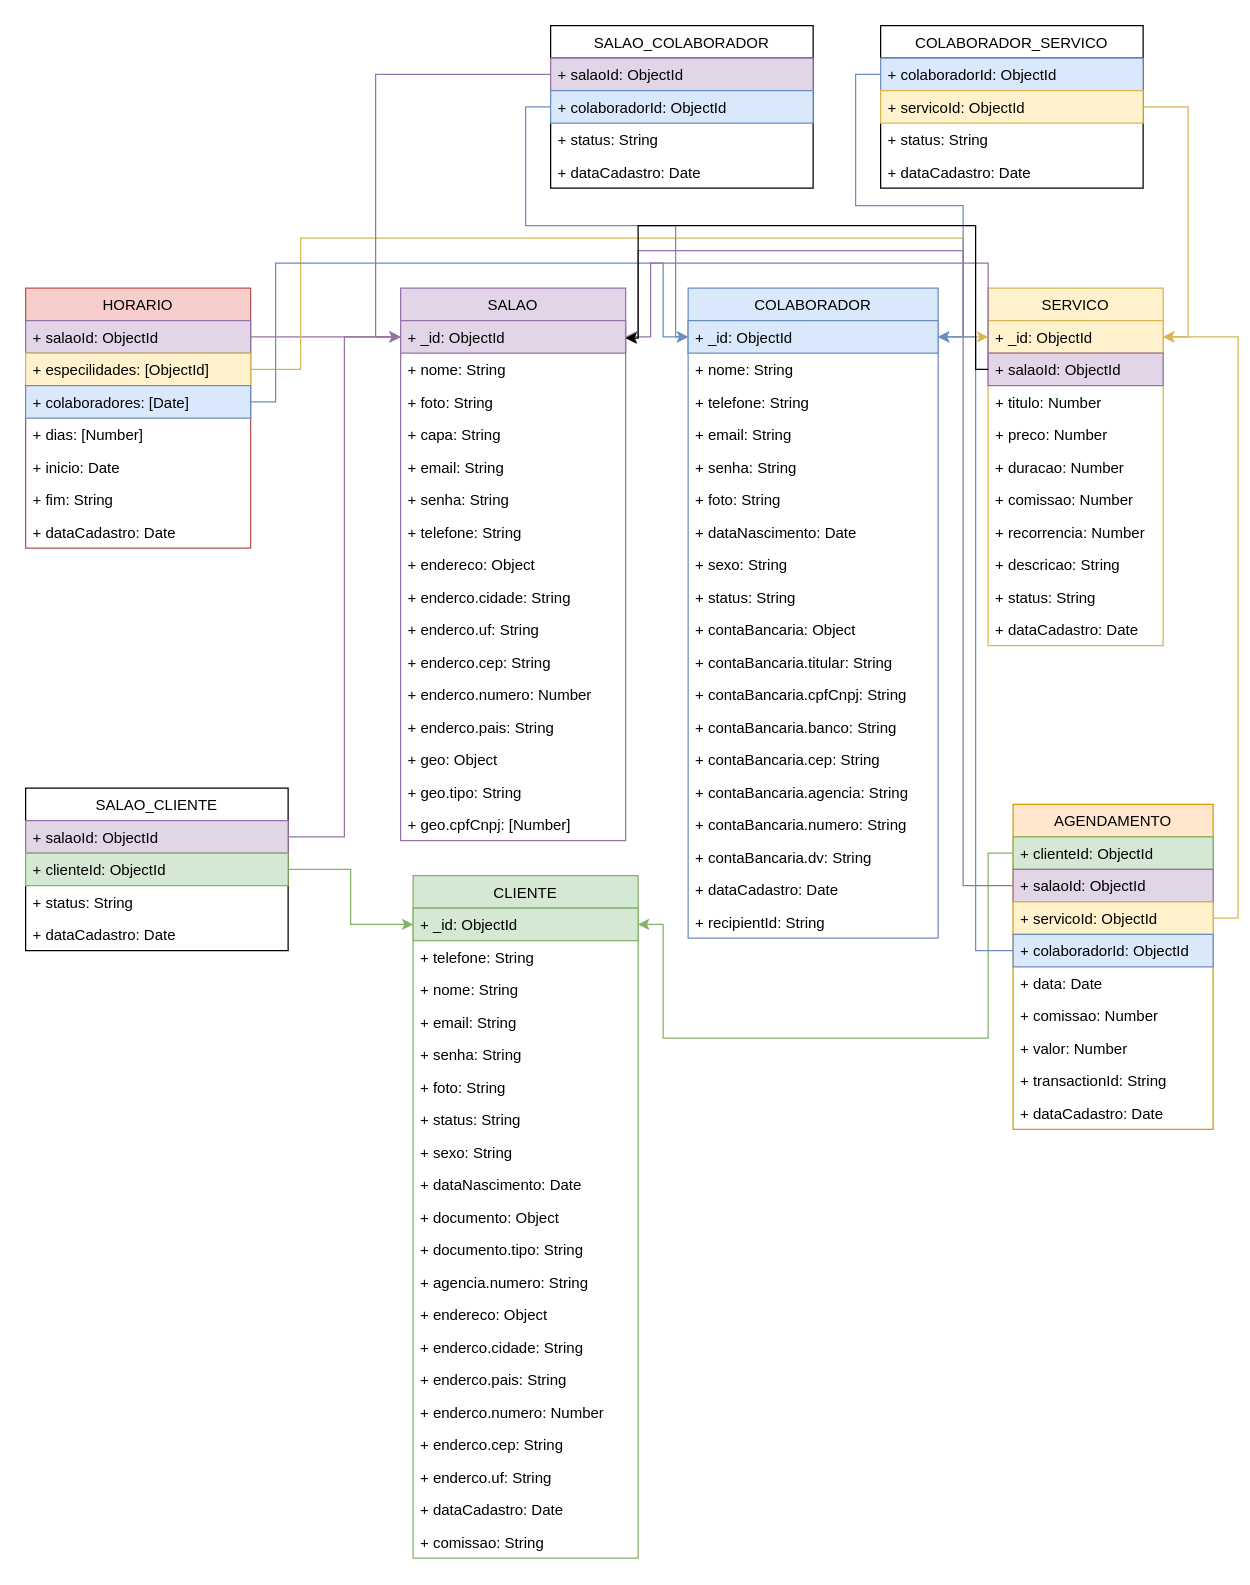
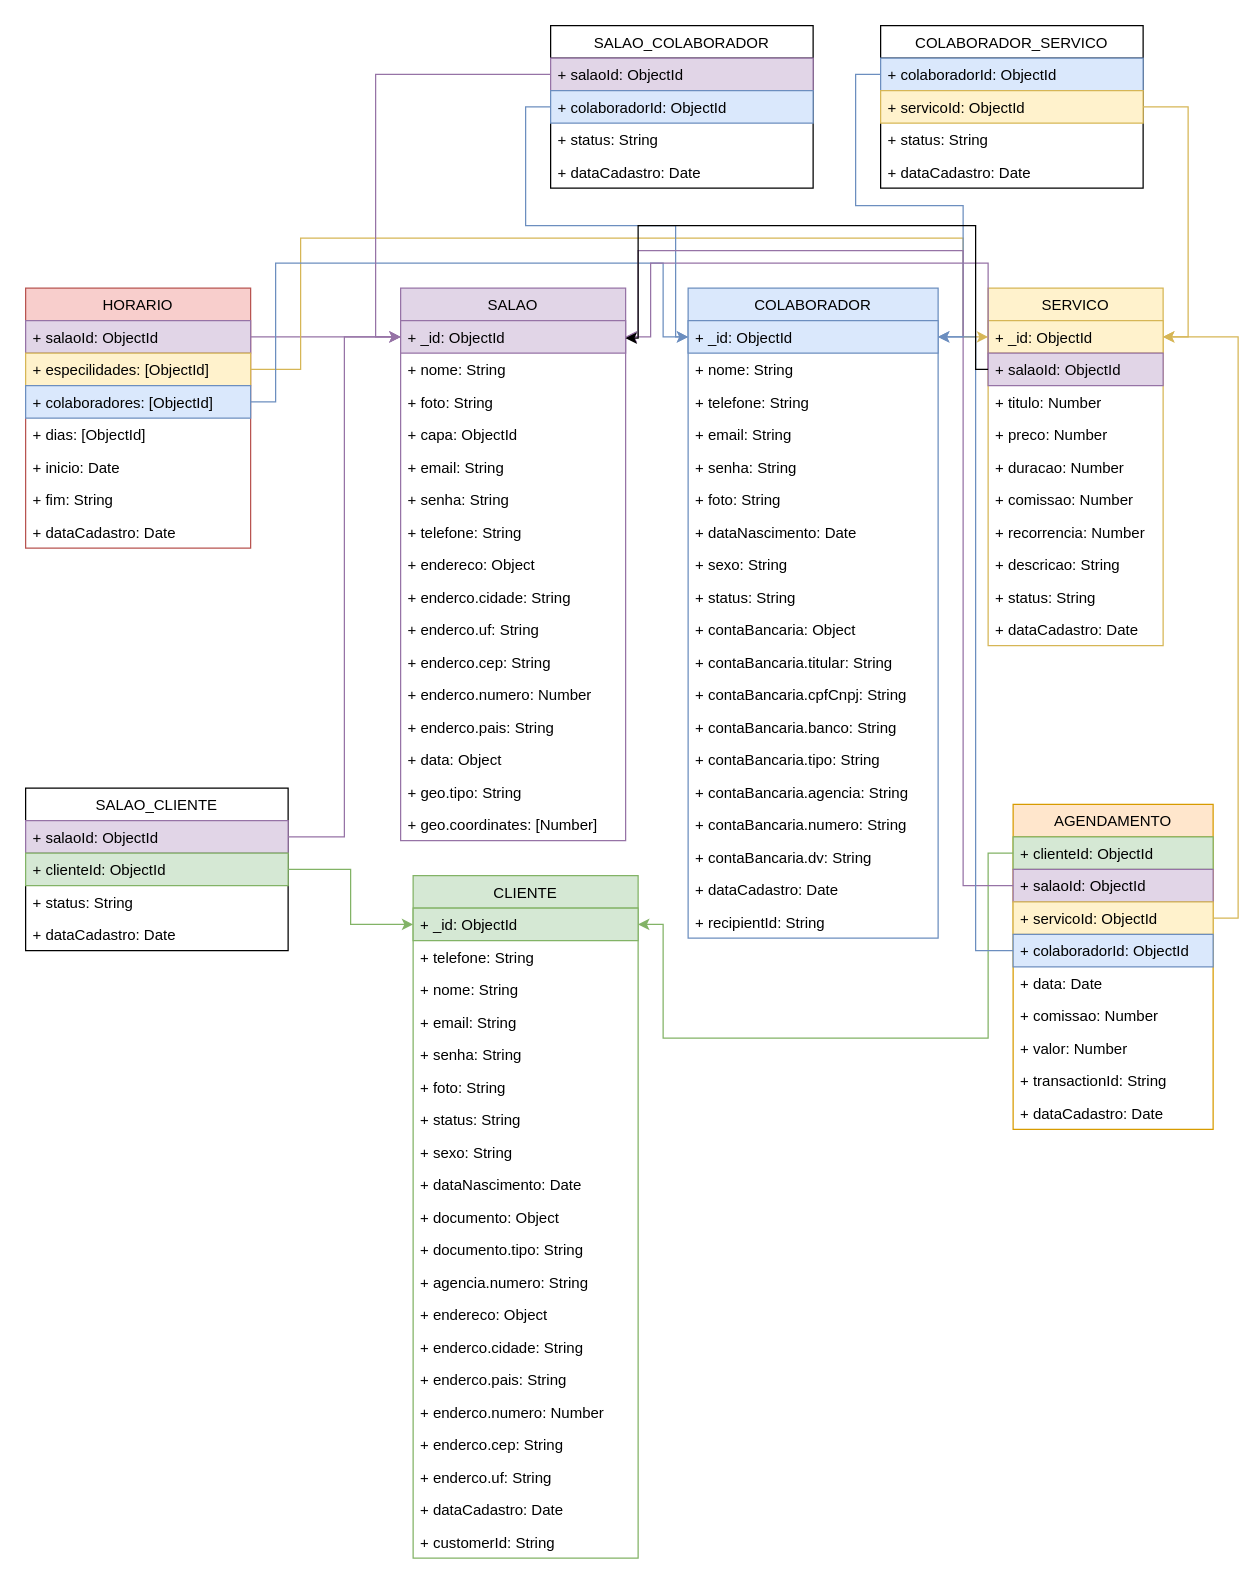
node "+ colaboradores: [Date]": label "+ colaboradores: [Date]" -> "+ colaboradores: [ObjectId]"
node "+ dias: [Number]": label "+ dias: [Number]" -> "+ dias: [ObjectId]"
node "+ capa: String": label "+ capa: String" -> "+ capa: ObjectId"
node "+ geo: Object": label "+ geo: Object" -> "+ data: Object"
node "+ contaBancaria.cep: String": label "+ contaBancaria.cep: String" -> "+ contaBancaria.tipo: String"
node "+ geo.cpfCnpj: [Number]": label "+ geo.cpfCnpj: [Number]" -> "+ geo.coordinates: [Number]"
node "+ comissao: String": label "+ comissao: String" -> "+ customerId: String"
